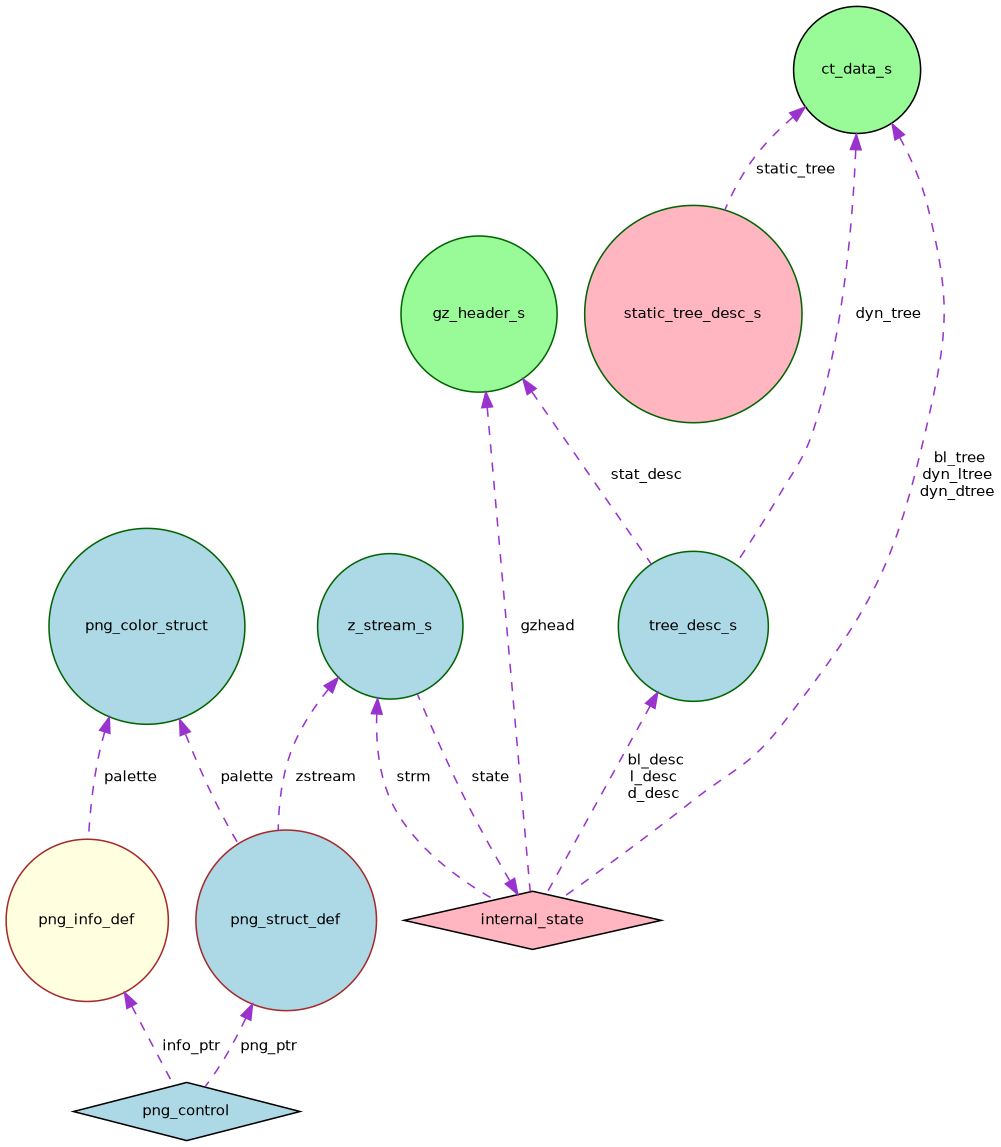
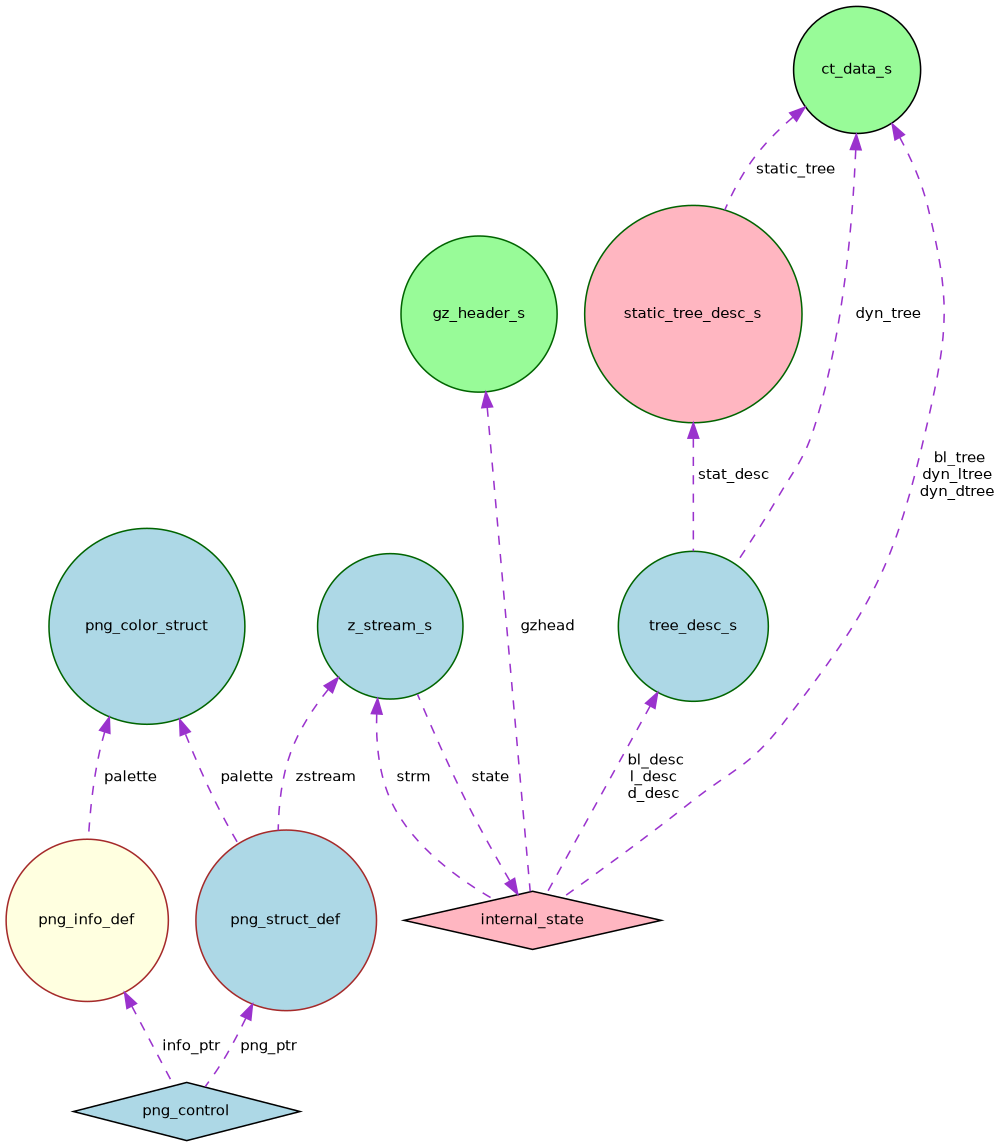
edge "tree_desc_s" -> "gz_header_s": now "tree_desc_s" -> "static_tree_desc_s"
